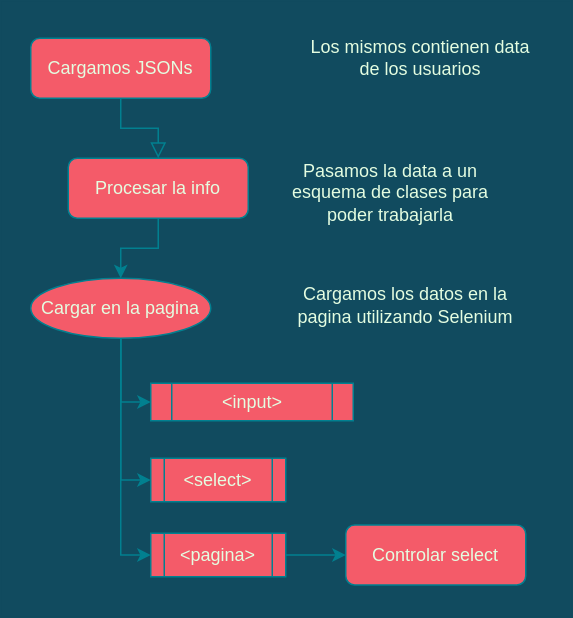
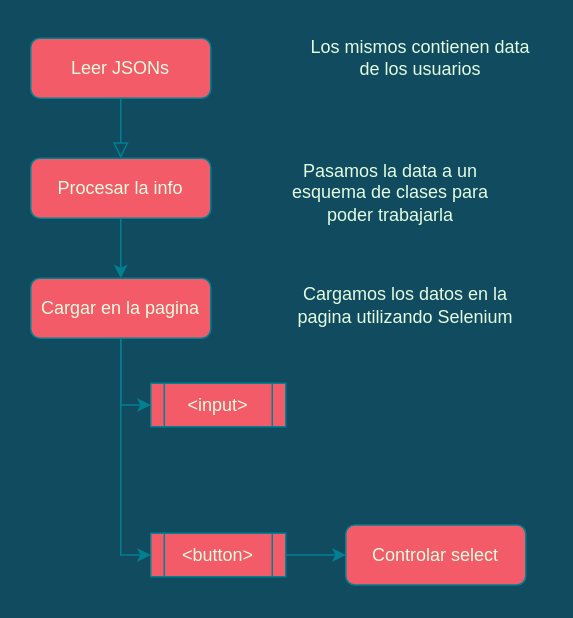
node "Cargamos JSONs": label "Cargamos JSONs" -> "Leer JSONs"
node "Procesar la info": moved (158, 188) -> (121, 188)
node "Cargar en la pagina": shape ellipse -> rounded rectangle
node "<input>": size 203x38 -> 135x44
edge "Cargar en la pagina" -> "<select>": removed
node "<select>": removed
node "<pagina>": label "<pagina>" -> "<button>"
